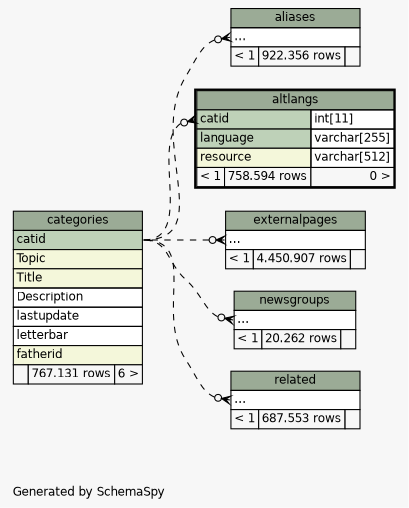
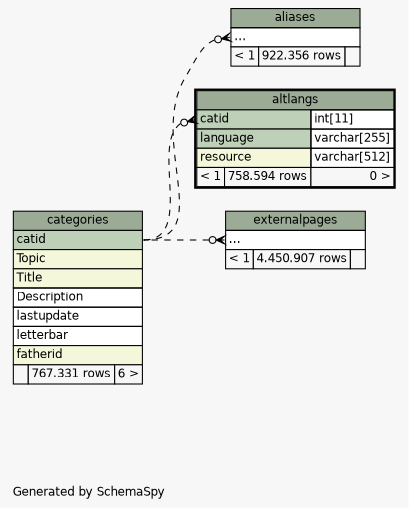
node "newsgroups": removed
node "categories": text "767.131 rows" -> "767.331 rows"
node "related": removed
